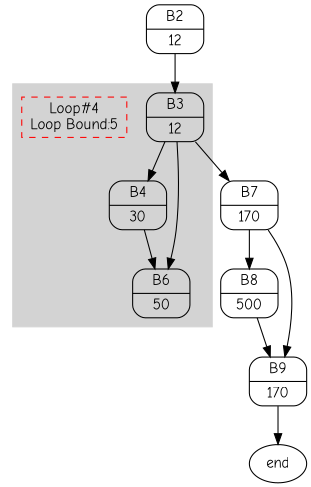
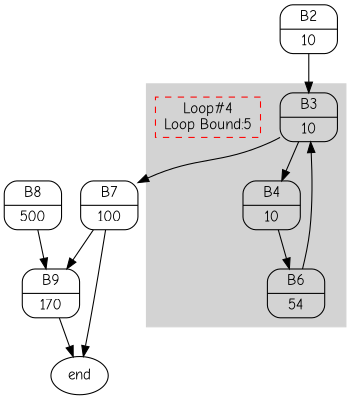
node "B2": text "12" -> "10"
node "B3": text "12" -> "10"
edge "B3" -> "B6": reversed
node "B4": text "30" -> "10"
node "B7": text "170" -> "100"
edge "B7" -> "B8": now "B7" -> "end"
node "B6": text "50" -> "54"
